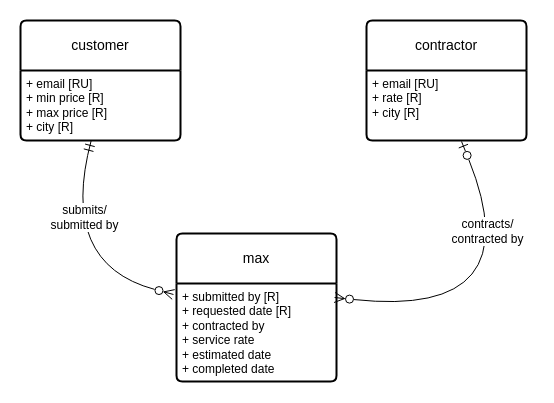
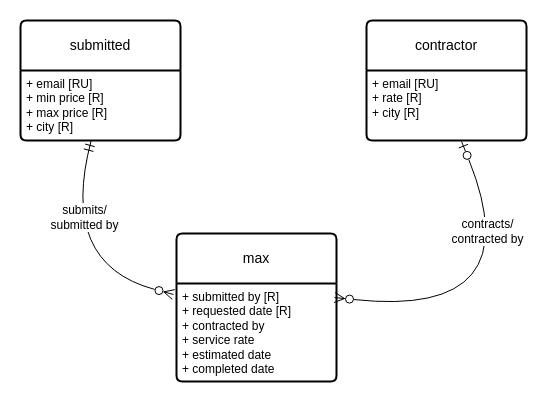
node "customer": label "customer" -> "submitted"
